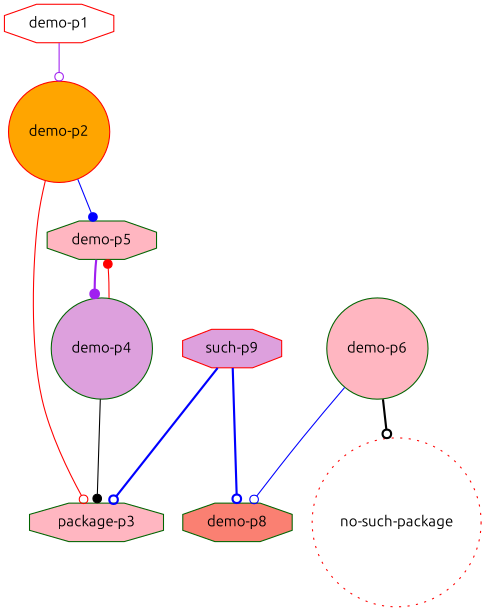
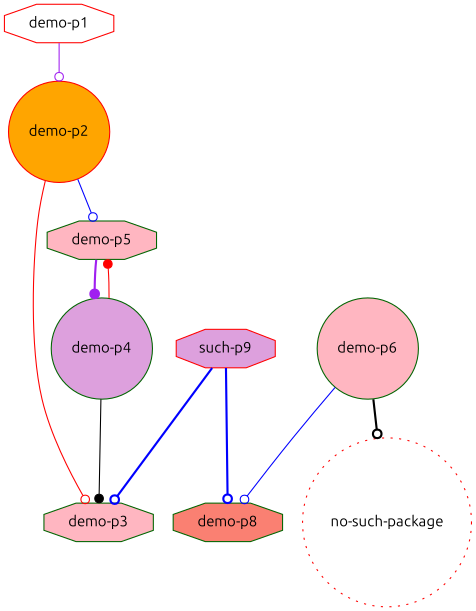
edge "demo-p2" -> "demo-p5": arrowhead dot -> odot
node "package-p3": label "package-p3" -> "demo-p3"
